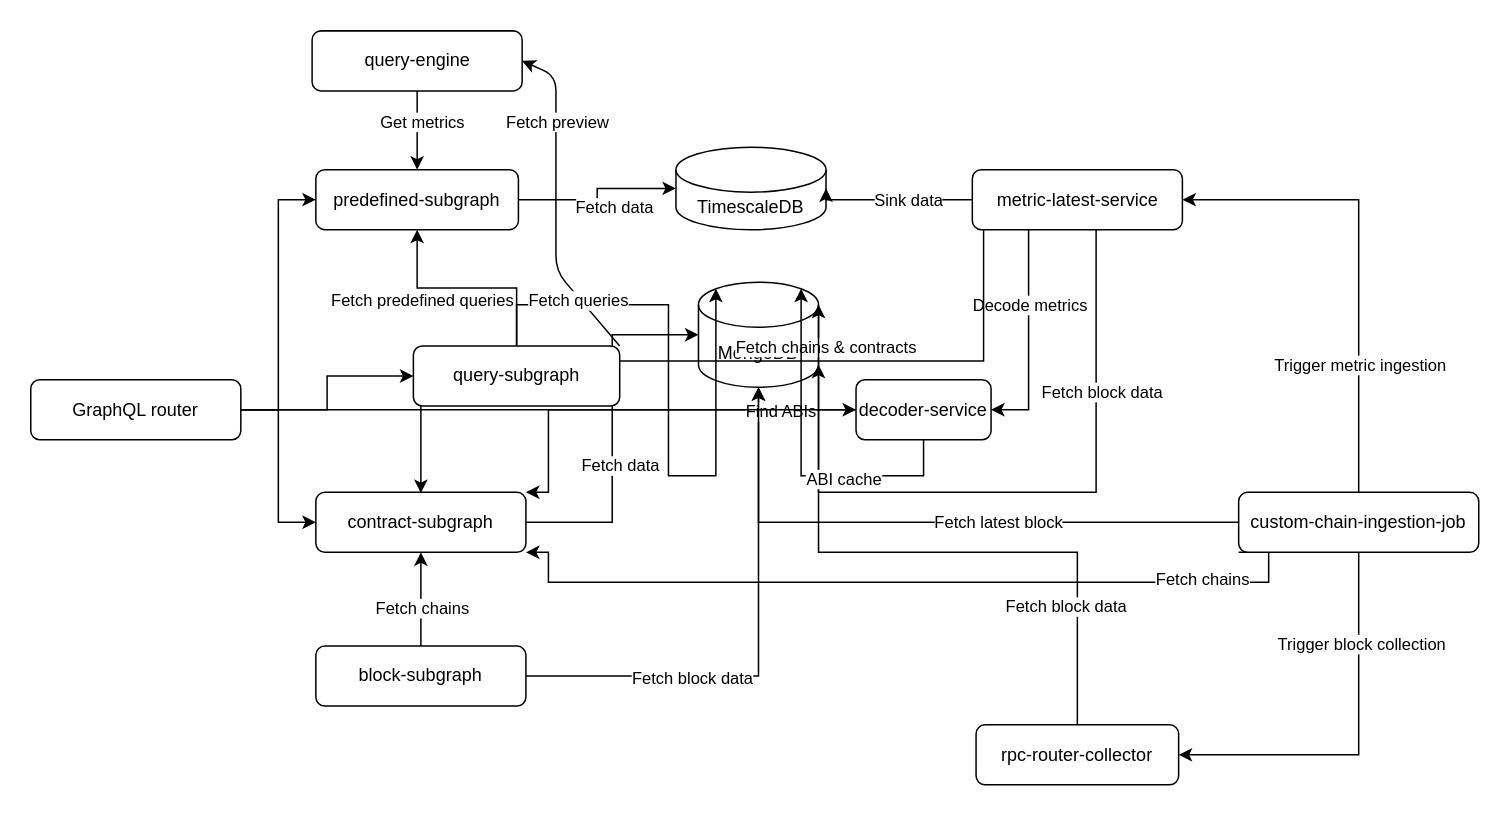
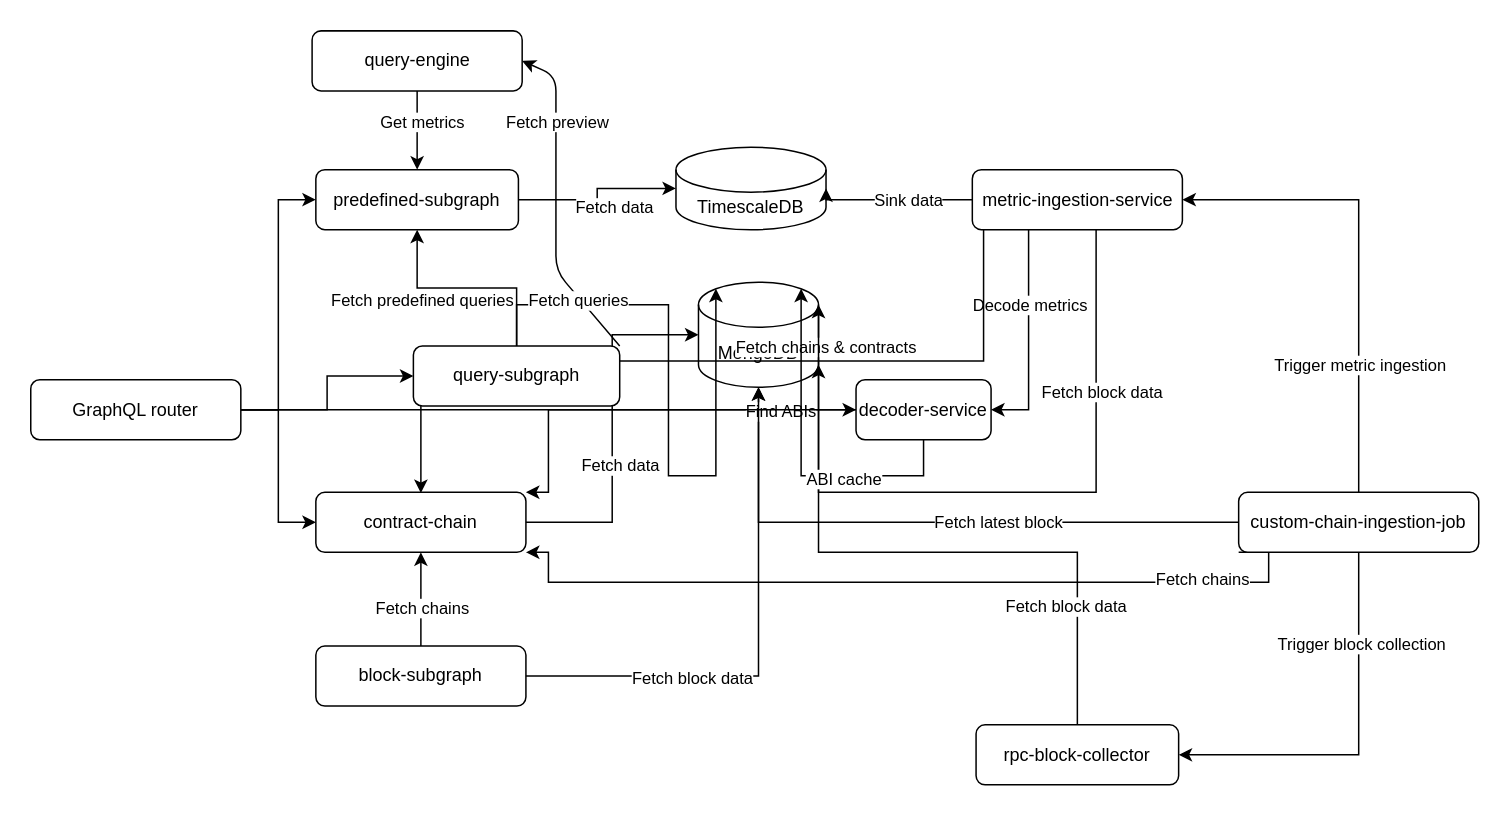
node "metric-latest-service": label "metric-latest-service" -> "metric-ingestion-service"
node "contract-subgraph": label "contract-subgraph" -> "contract-chain"
node "rpc-router-collector": label "rpc-router-collector" -> "rpc-block-collector"
